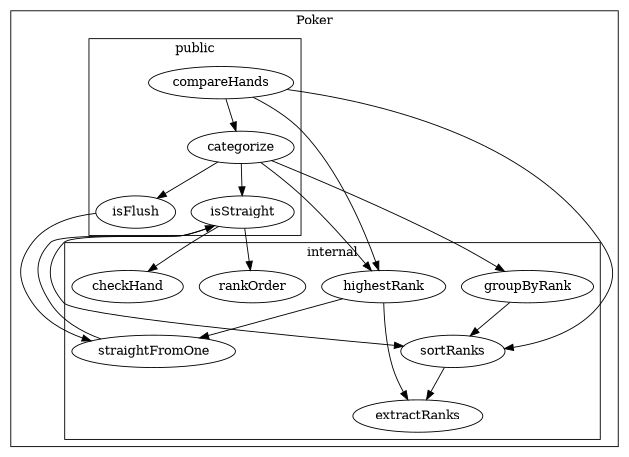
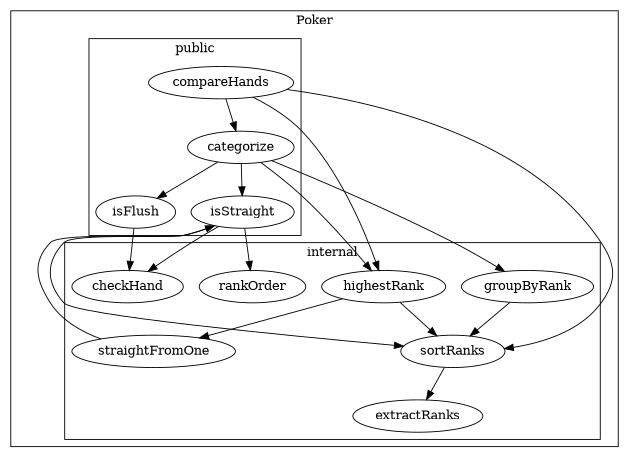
edge "isFlush" -> "straightFromOne": now "isFlush" -> "checkHand"
edge "highestRank" -> "extractRanks": now "highestRank" -> "sortRanks"
